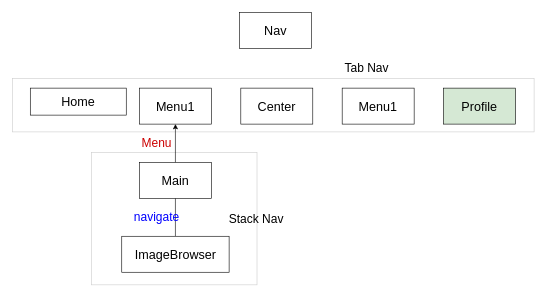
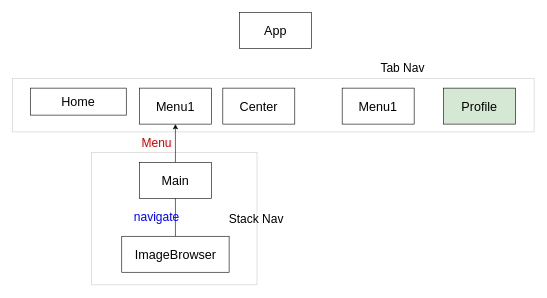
node "Nav": label "Nav" -> "App"
node "Tab Nav": moved (367, 68) -> (403, 68)
node "Center": moved (277, 106) -> (259, 106)
